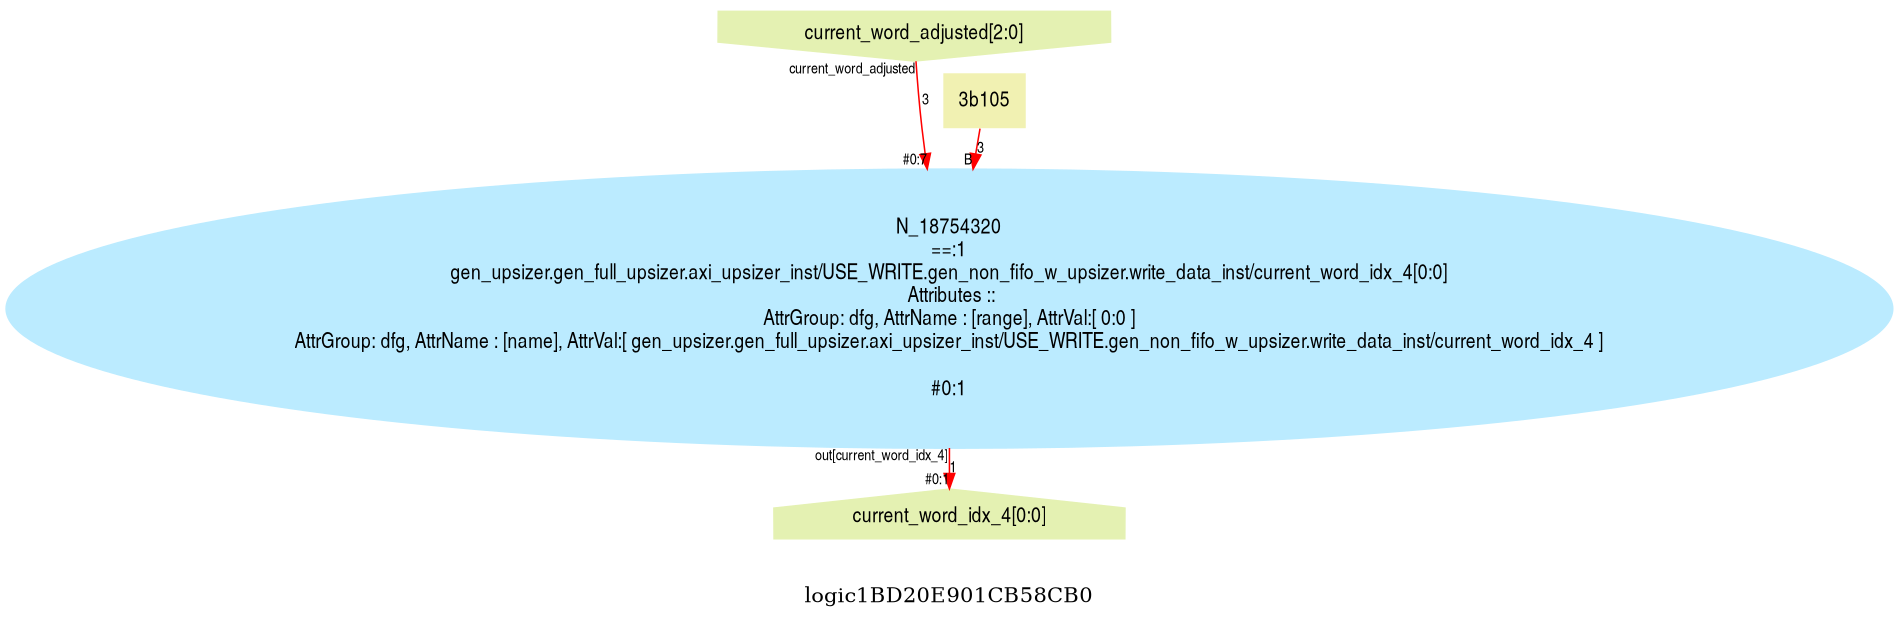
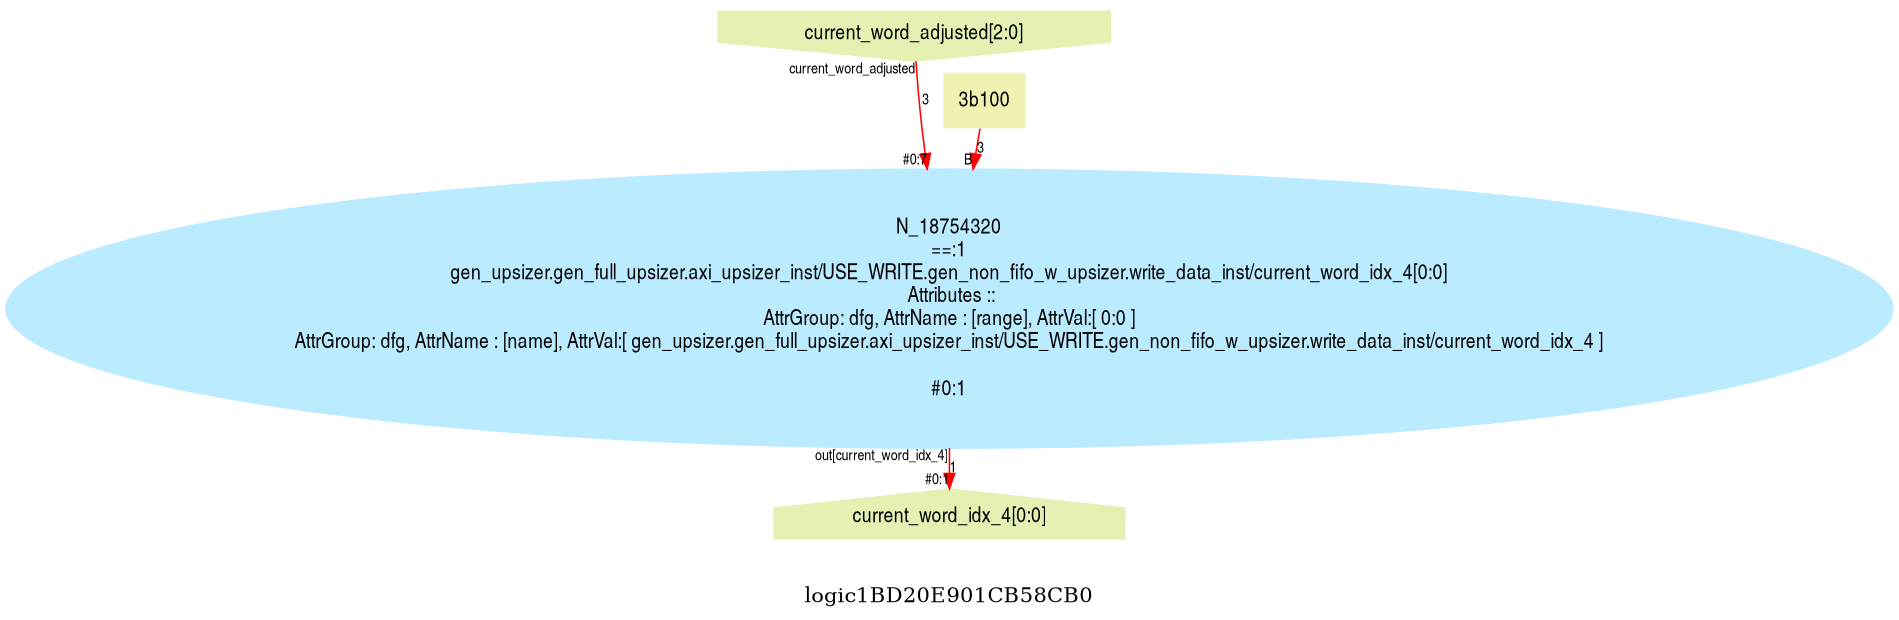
node "3b105": label "3b105" -> "3b100"
